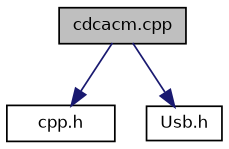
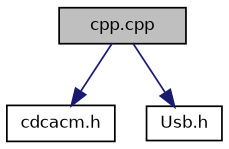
node "cdcacm.cpp": label "cdcacm.cpp" -> "cpp.cpp"
node "cpp.h": label "cpp.h" -> "cdcacm.h"
